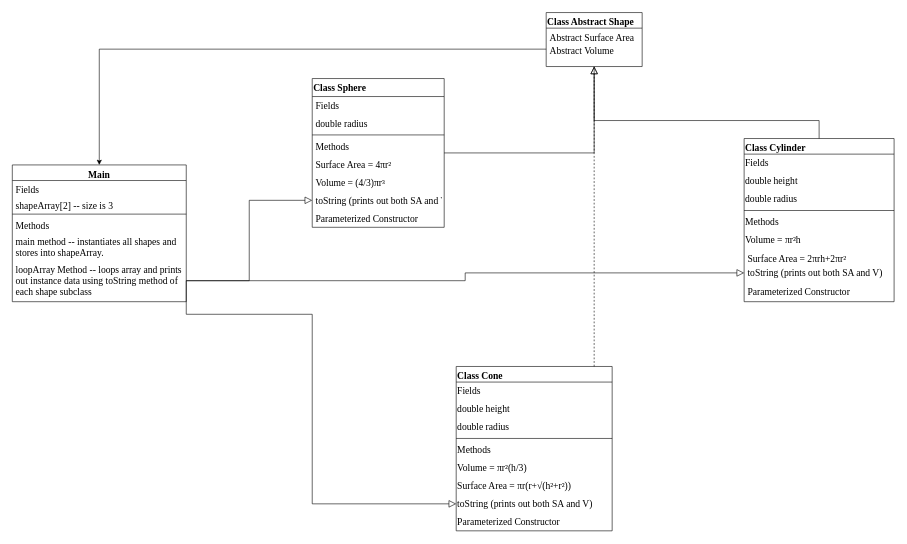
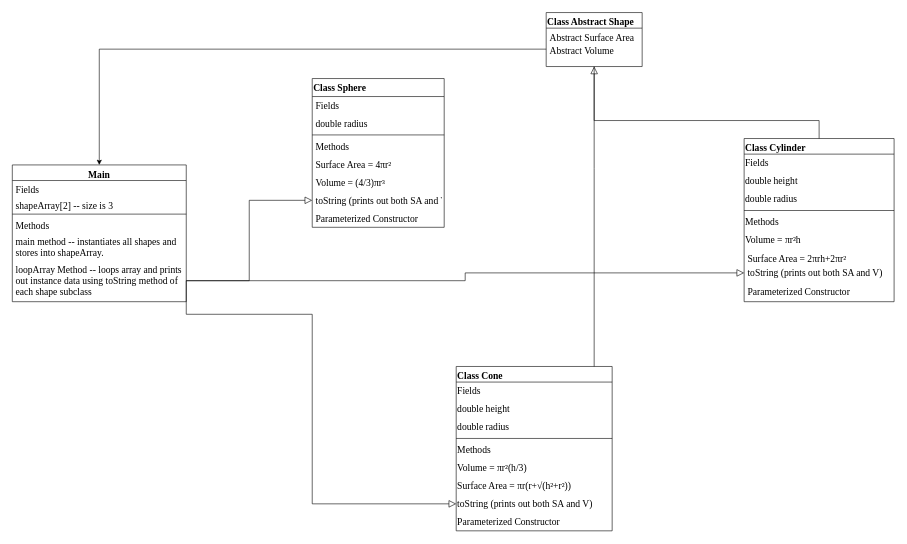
edge "Class Sphere" -> "Class Abstract Shape": removed
edge "Class Cone" -> "Class Abstract Shape": style dashed -> solid
